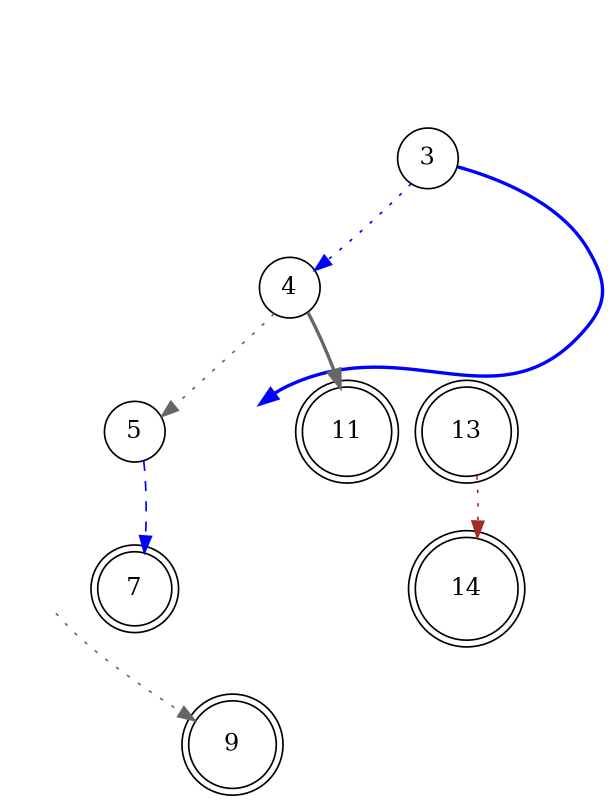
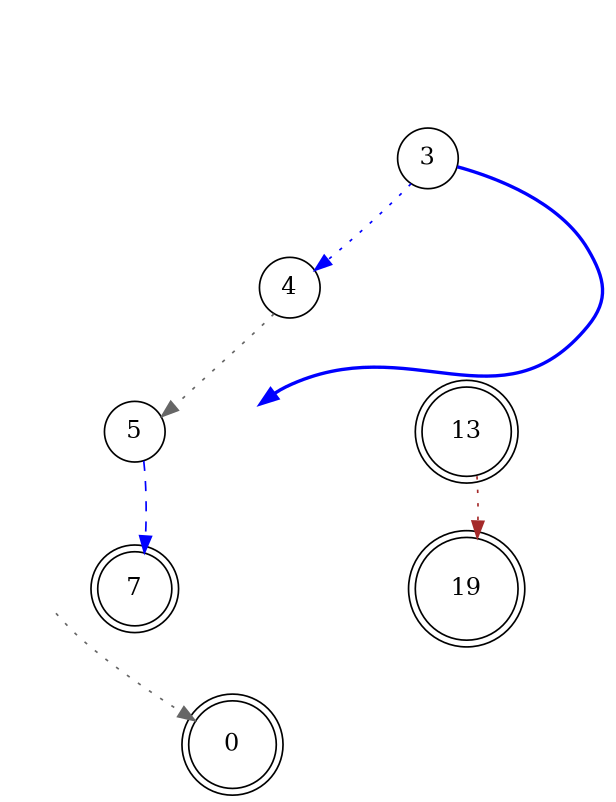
node "11": removed
node "14": label "14" -> "19"
node "9": label "9" -> "0"
